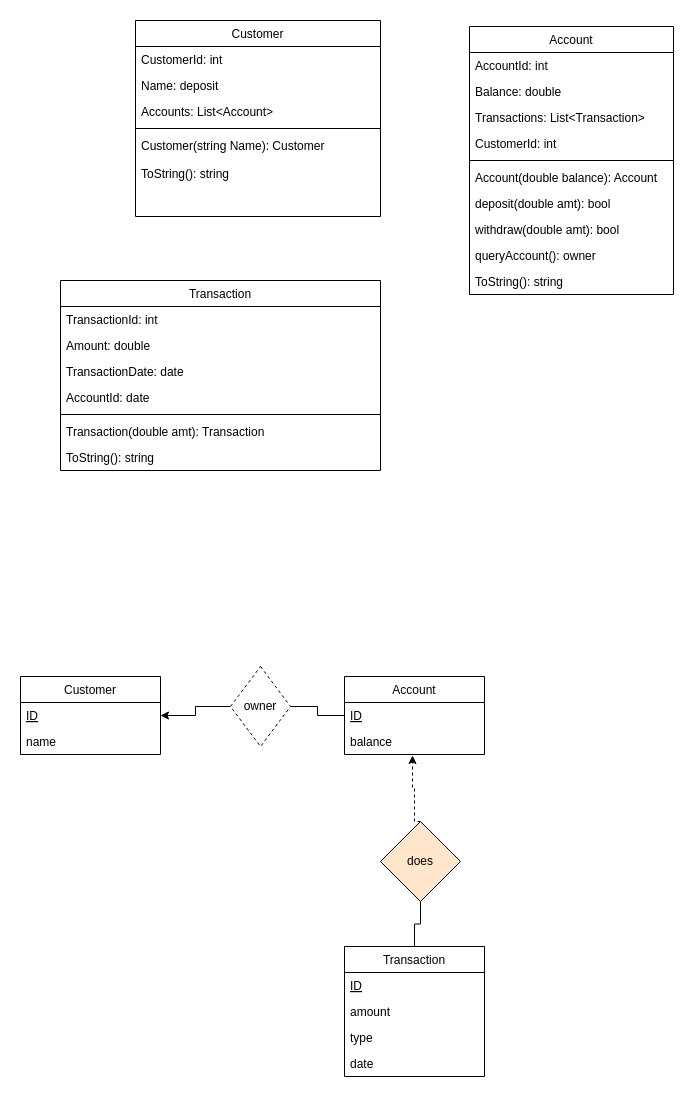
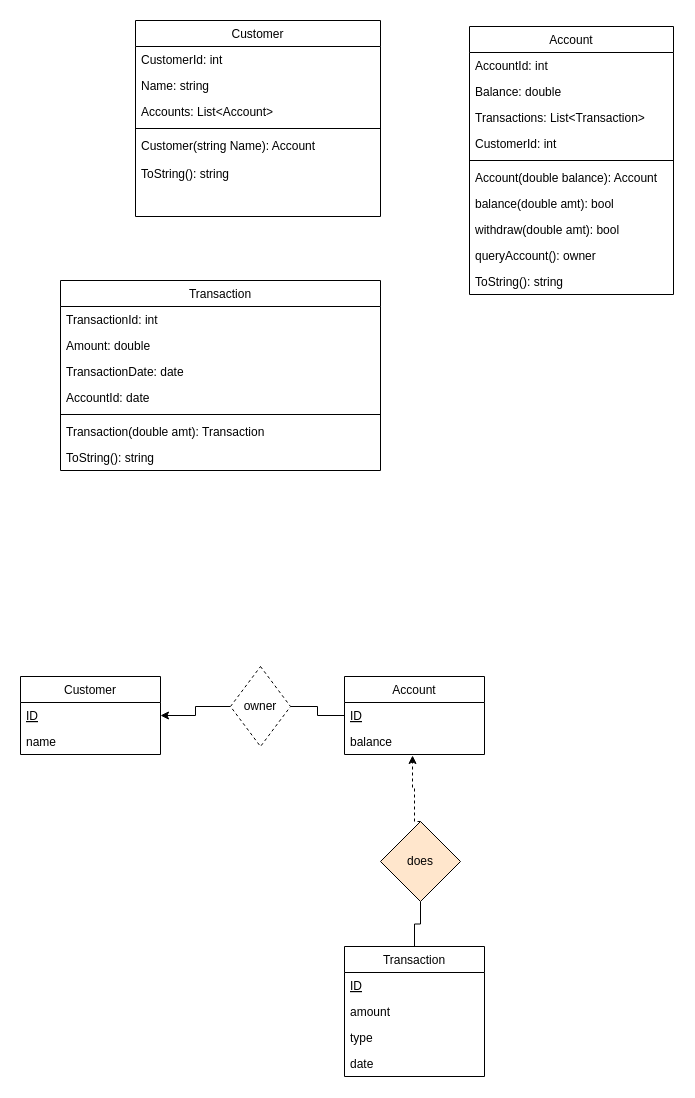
node "Name: deposit": label "Name: deposit" -> "Name: string"
node "Customer(string Name): Customer": label "Customer(string Name): Customer" -> "Customer(string Name): Account"
node "deposit(double amt): bool": label "deposit(double amt): bool" -> "balance(double amt): bool"
